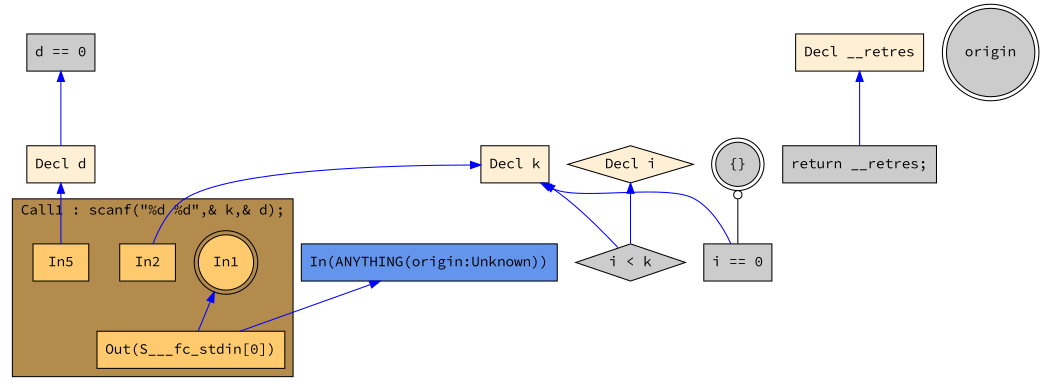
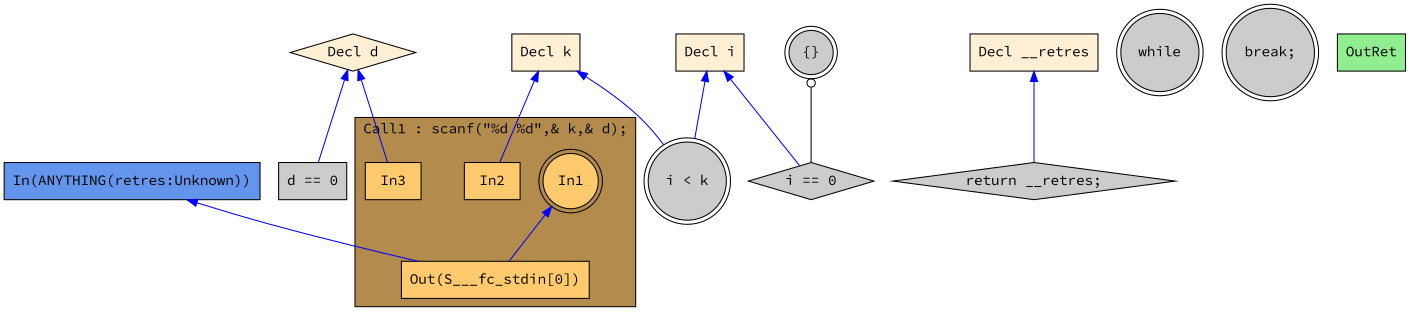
node "origin": label "origin" -> "while"
node "break;": added
node "OutRet": added
edge "Decl d" -> "d == 0": reversed
node "Decl d": shape box -> diamond
node "Decl i": shape diamond -> box
node "return __retres;": shape box -> diamond
edge "i == 0" -> "Decl k": now "i == 0" -> "Decl i"
node "In5": label "In5" -> "In3"
node "In(ANYTHING(origin:Unknown))": label "In(ANYTHING(origin:Unknown))" -> "In(ANYTHING(retres:Unknown))"
node "i < k": shape diamond -> doublecircle
node "i == 0": shape box -> diamond
